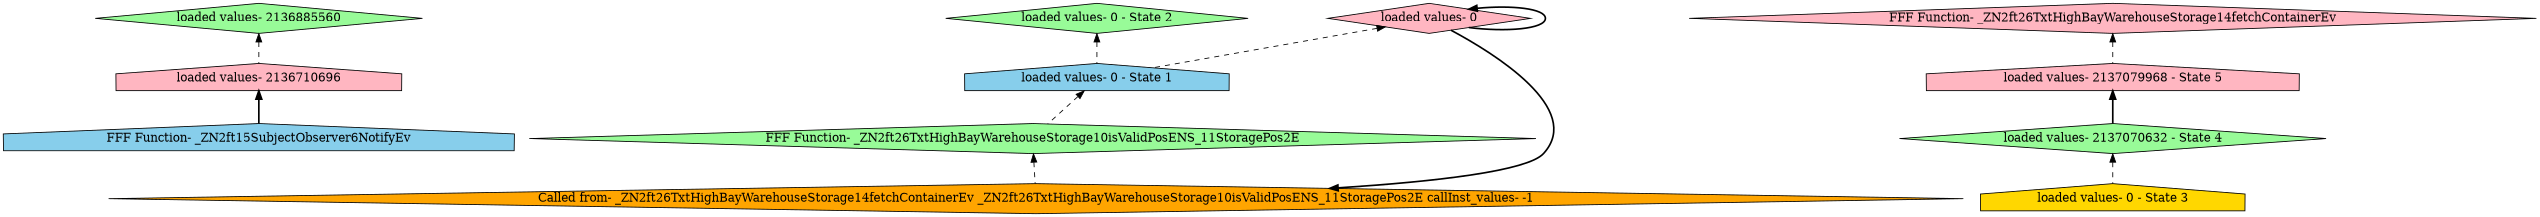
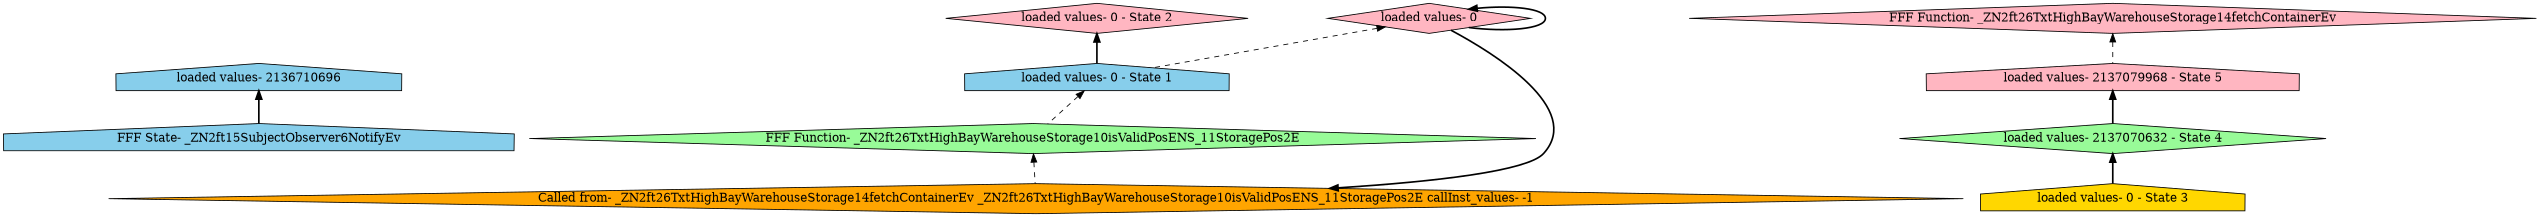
node "loaded values- 2136885560": removed
node "loaded values- 0 - State 2": fillcolor palegreen -> lightpink
edge "loaded values- 0 - State 1" -> "loaded values- 0 - State 2": style dashed -> bold
node "loaded values- 2136710696": fillcolor lightpink -> skyblue
node "FFF Function- _ZN2ft15SubjectObserver6NotifyEv": label "FFF Function- _ZN2ft15SubjectObserver6NotifyEv" -> "FFF State- _ZN2ft15SubjectObserver6NotifyEv"
edge "loaded values- 0 - State 3" -> "loaded values- 2137070632 - State 4": style dashed -> bold
